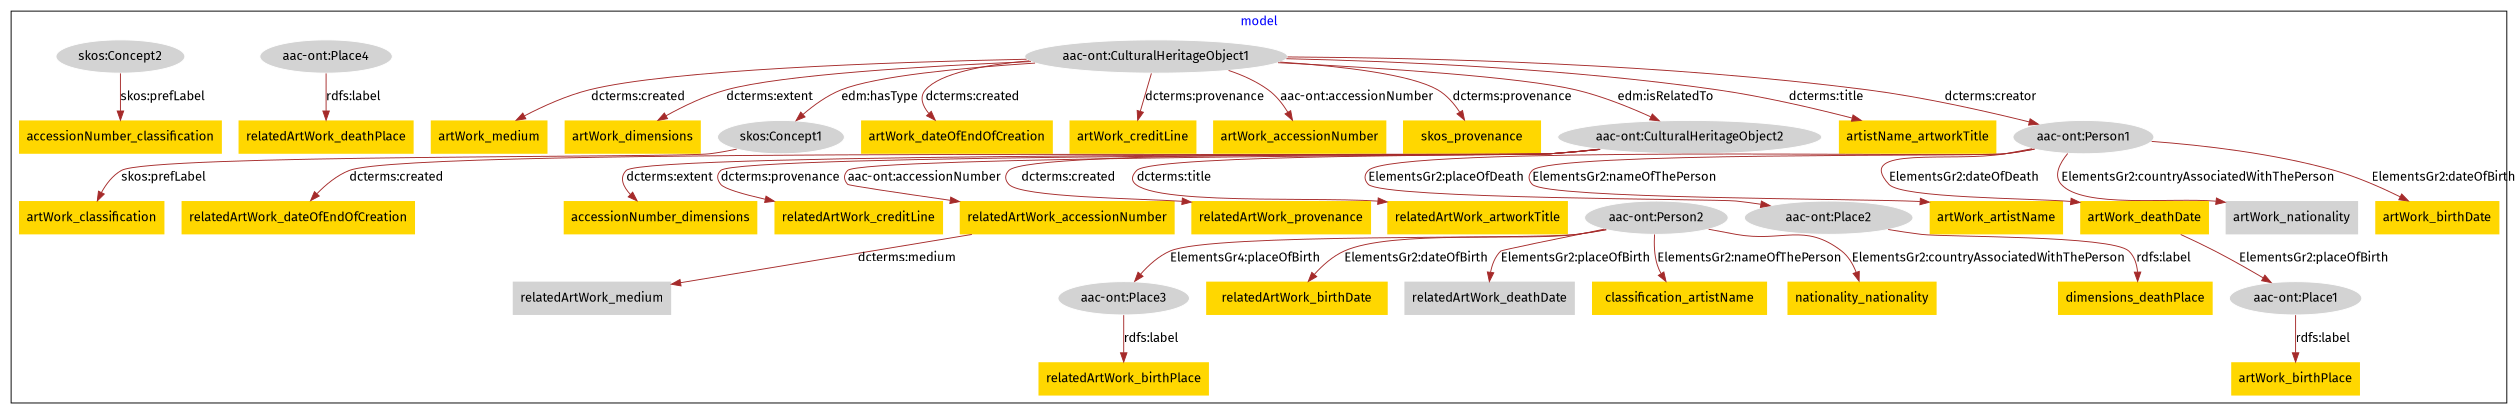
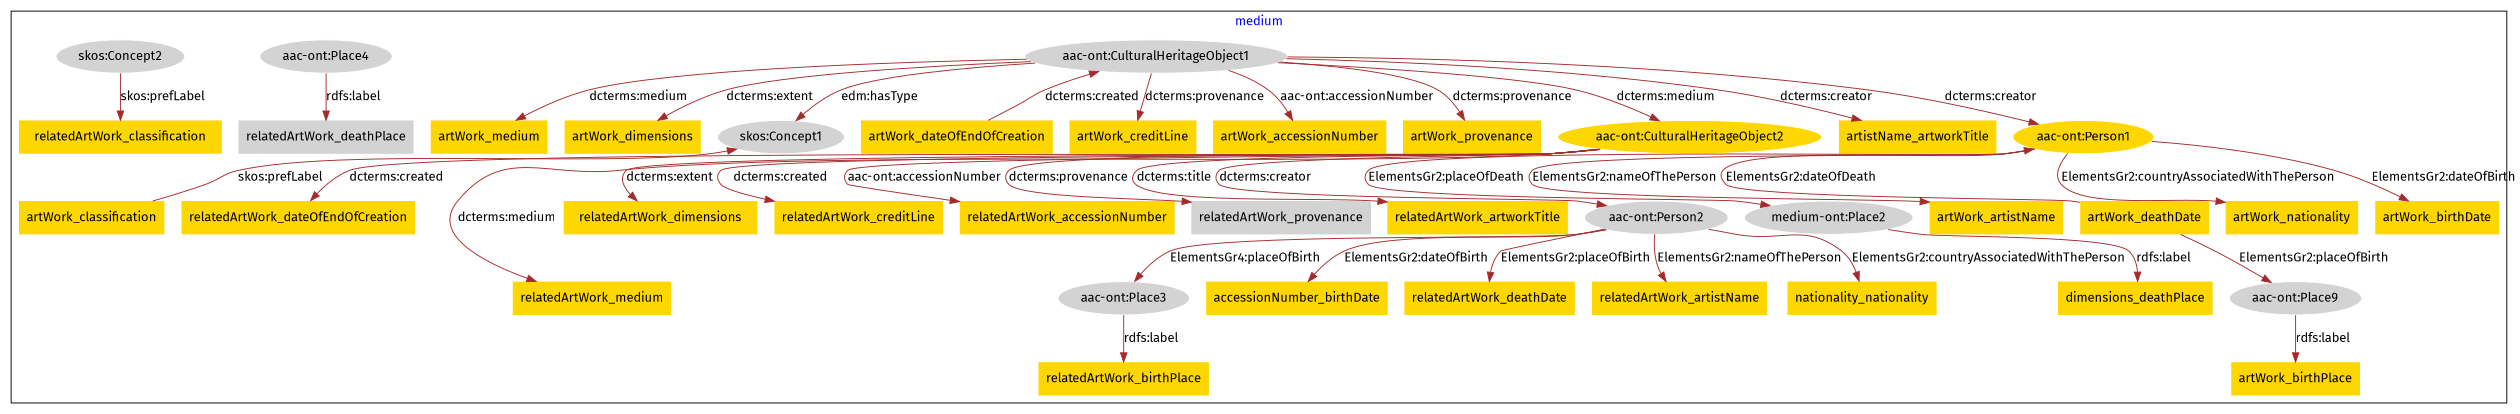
cluster "model": label "model" -> "medium"
edge "aac-ont:CulturalHeritageObject1" -> "artWork_dateOfEndOfCreation": reversed
edge "aac-ont:CulturalHeritageObject1" -> "artWork_medium": label "dcterms:created" -> "dcterms:medium"
edge "aac-ont:CulturalHeritageObject1" -> "aac-ont:CulturalHeritageObject2": label "edm:isRelatedTo" -> "dcterms:medium"
edge "aac-ont:CulturalHeritageObject1" -> "artistName_artworkTitle": label "dcterms:title" -> "dcterms:creator"
node "accessionNumber_classification": label "accessionNumber_classification" -> "relatedArtWork_classification"
node "relatedArtWork_deathPlace": fillcolor gold -> lightgray
node "skos_provenance": label "skos_provenance" -> "artWork_provenance"
node "aac-ont:CulturalHeritageObject2": fillcolor lightgray -> gold
node "aac-ont:Person1": fillcolor lightgray -> gold
edge "skos:Concept1" -> "artWork_classification": reversed
edge "aac-ont:CulturalHeritageObject2" -> "relatedArtWork_creditLine": label "dcterms:provenance" -> "dcterms:created"
edge "aac-ont:CulturalHeritageObject2" -> "relatedArtWork_provenance": label "dcterms:created" -> "dcterms:provenance"
edge "aac-ont:CulturalHeritageObject2" -> "aac-ont:Person2": added, label "dcterms:creator"
edge "aac-ont:Person1" -> "artWork_deathDate": reversed
node "accessionNumber_dimensions": label "accessionNumber_dimensions" -> "relatedArtWork_dimensions"
node "relatedArtWork_provenance": fillcolor gold -> lightgray
node "aac-ont:Place2": label "aac-ont:Place2" -> "medium-ont:Place2"
node "artWork_nationality": fillcolor lightgray -> gold
edge "relatedArtWork_accessionNumber" -> "relatedArtWork_medium": now "aac-ont:CulturalHeritageObject2" -> "relatedArtWork_medium"
node "relatedArtWork_medium": fillcolor lightgray -> gold
node "relatedArtWork_birthDate": label "relatedArtWork_birthDate" -> "accessionNumber_birthDate"
node "relatedArtWork_deathDate": fillcolor lightgray -> gold
node "classification_artistName": label "classification_artistName" -> "relatedArtWork_artistName"
node "aac-ont:Place1": label "aac-ont:Place1" -> "aac-ont:Place9"
